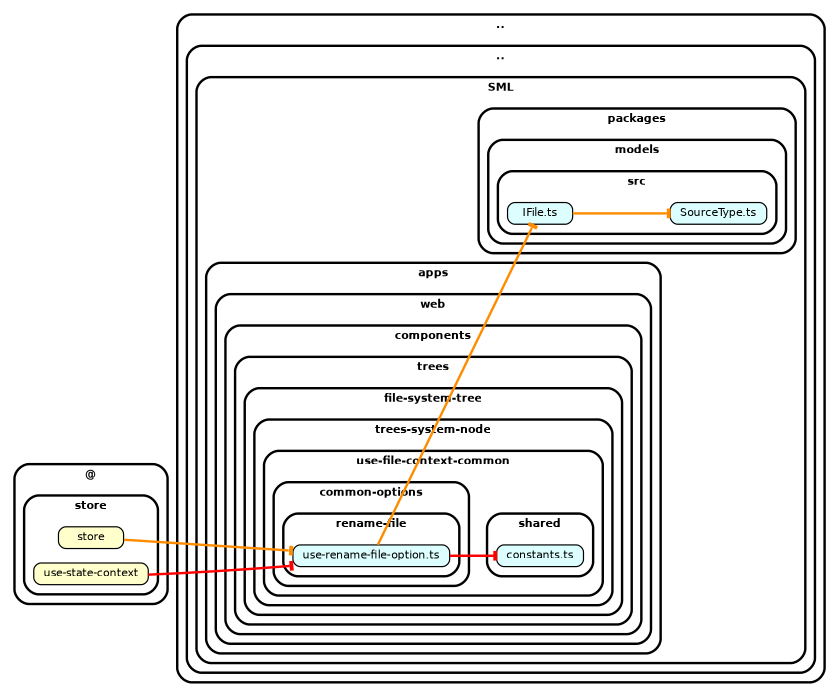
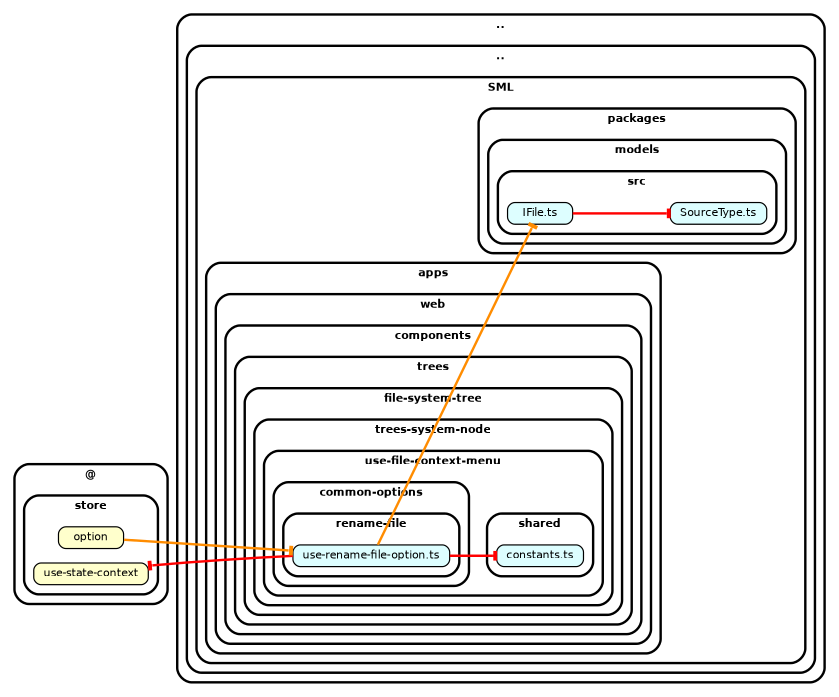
edge "IFile.ts" -> "SourceType.ts": color darkorange -> red
cluster "use-file-context-common": label "use-file-context-common" -> "use-file-context-menu"
node "store": label "store" -> "option"
edge "use-state-context" -> "use-rename-file-option.ts": reversed
